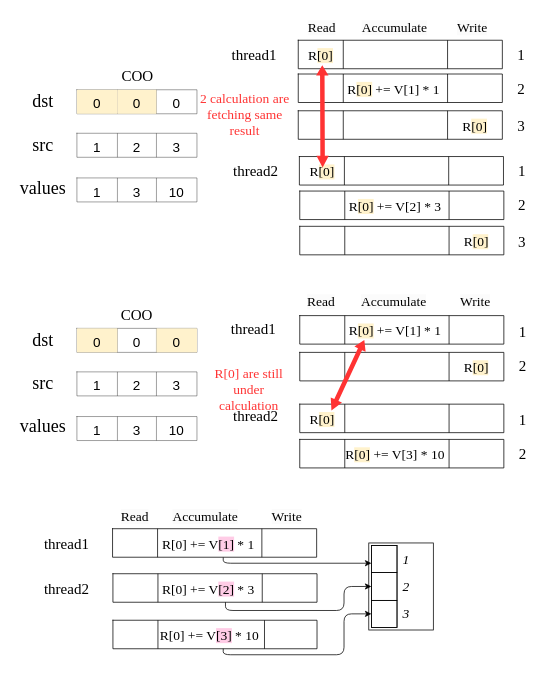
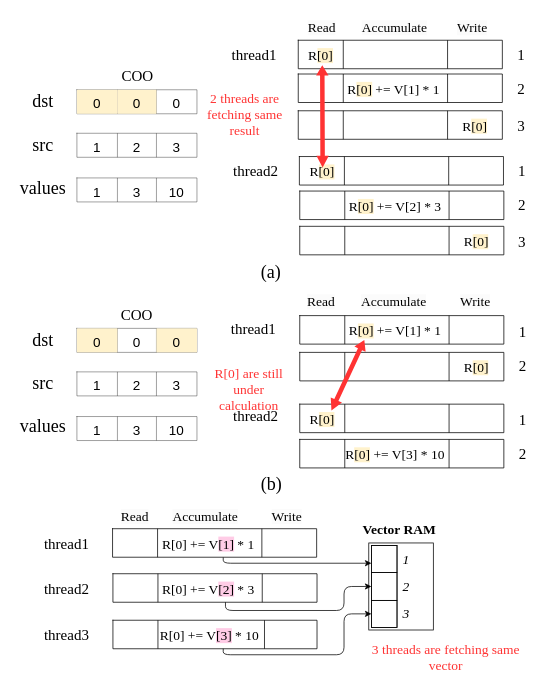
node "2 calculation are fetching same result": label "2 calculation are fetching same result" -> "2 threads are fetching same result"
node "(a)": added
node "(b)": added
node "Vector RAM": added
node "thread3": added
node "3 threads are fetching same vector": added
